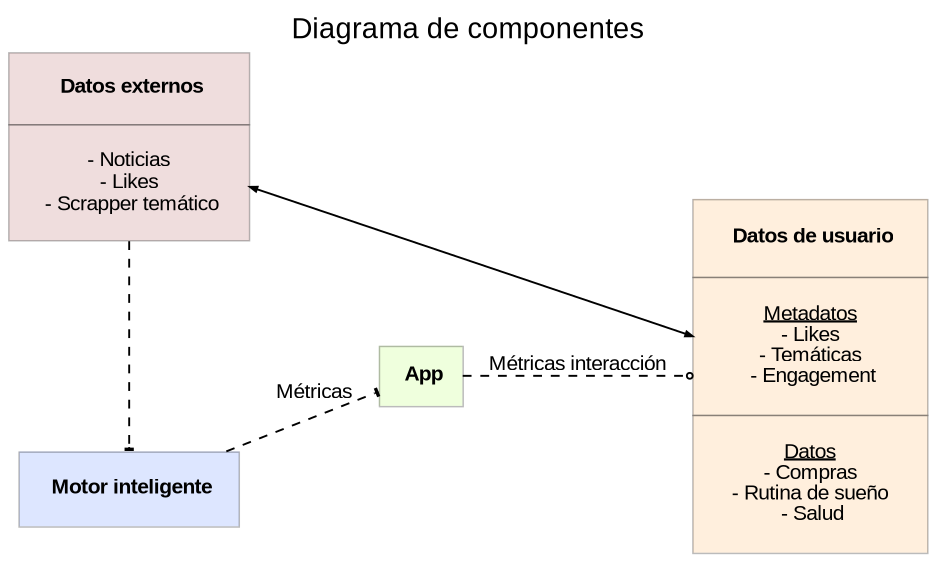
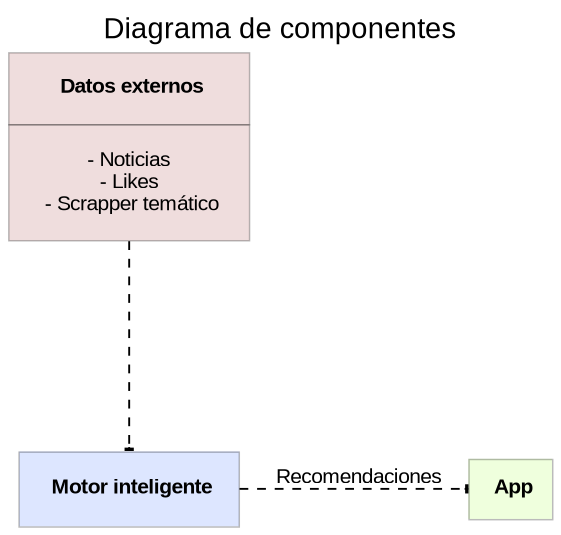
node "Datos de usuario": removed
edge "Motor inteligente" -> "App": label "Métricas" -> "Recomendaciones"
